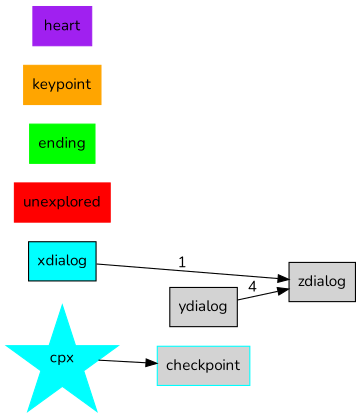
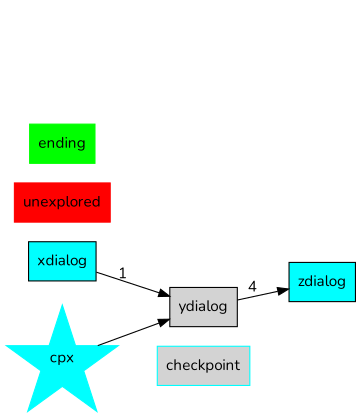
node "heart": removed
node "keypoint": removed
edge "xdialog" -> "zdialog": now "xdialog" -> "ydialog"
node "zdialog": fillcolor lightgrey -> cyan
edge "cpx" -> "checkpoint": now "cpx" -> "ydialog"
